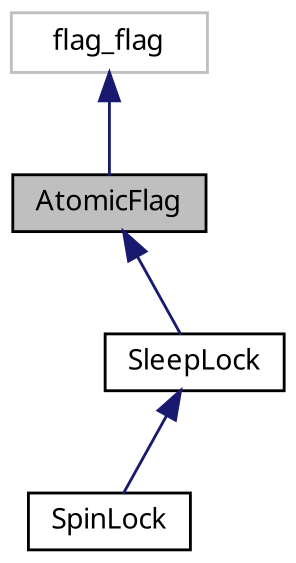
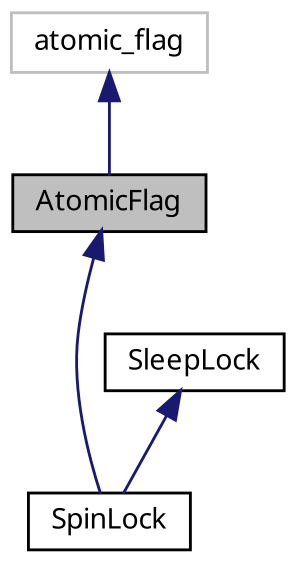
node "flag_flag": label "flag_flag" -> "atomic_flag"
edge "SleepLock" -> "AtomicFlag": now "SpinLock" -> "AtomicFlag"
